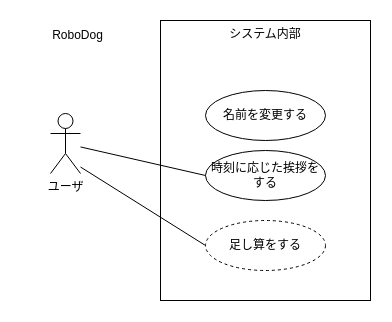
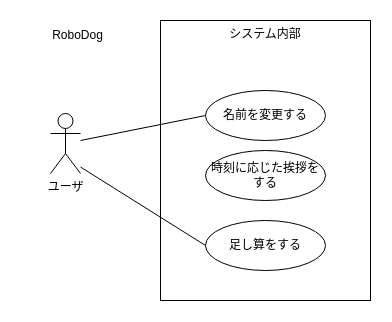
edge "名前を変更する" -- "ユーザ": added
edge "ユーザ" -- "時刻に応じた挨拶をする": removed
node "足し算をする": style dashed -> solid
